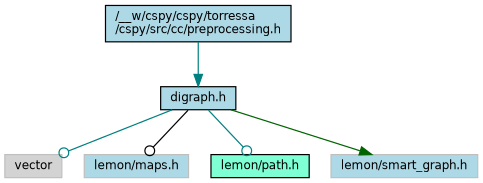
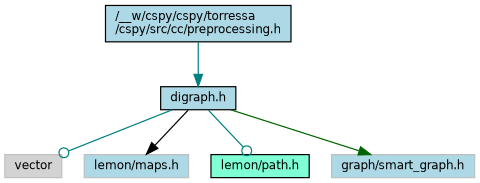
edge "digraph.h" -> "lemon/maps.h": arrowhead odot -> normal
node "lemon/smart_graph.h": label "lemon/smart_graph.h" -> "graph/smart_graph.h"
